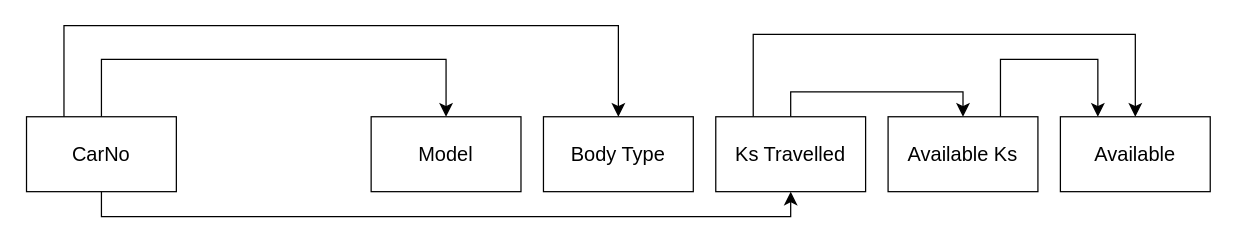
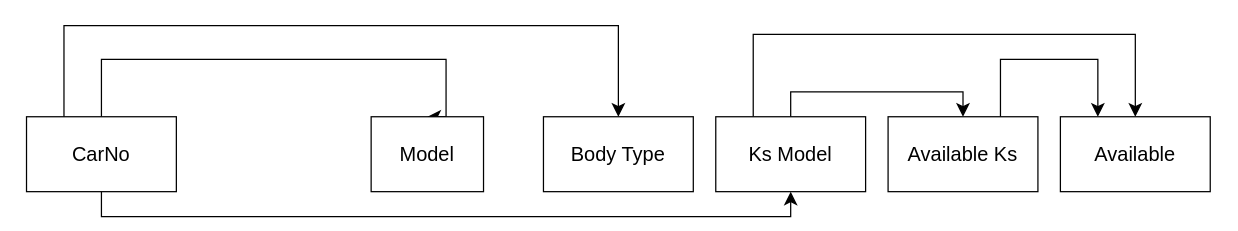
node "Model": size 150x75 -> 113x75
node "Ks Travelled": label "Ks Travelled" -> "Ks Model"
